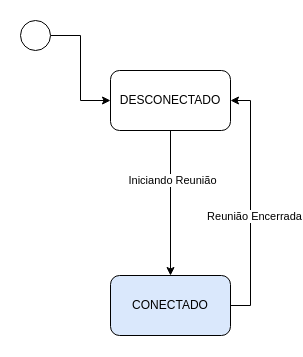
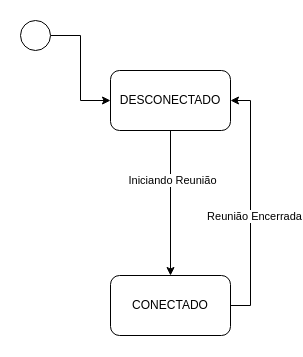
node "CONECTADO": fillcolor #dae8fc -> #ffffff
